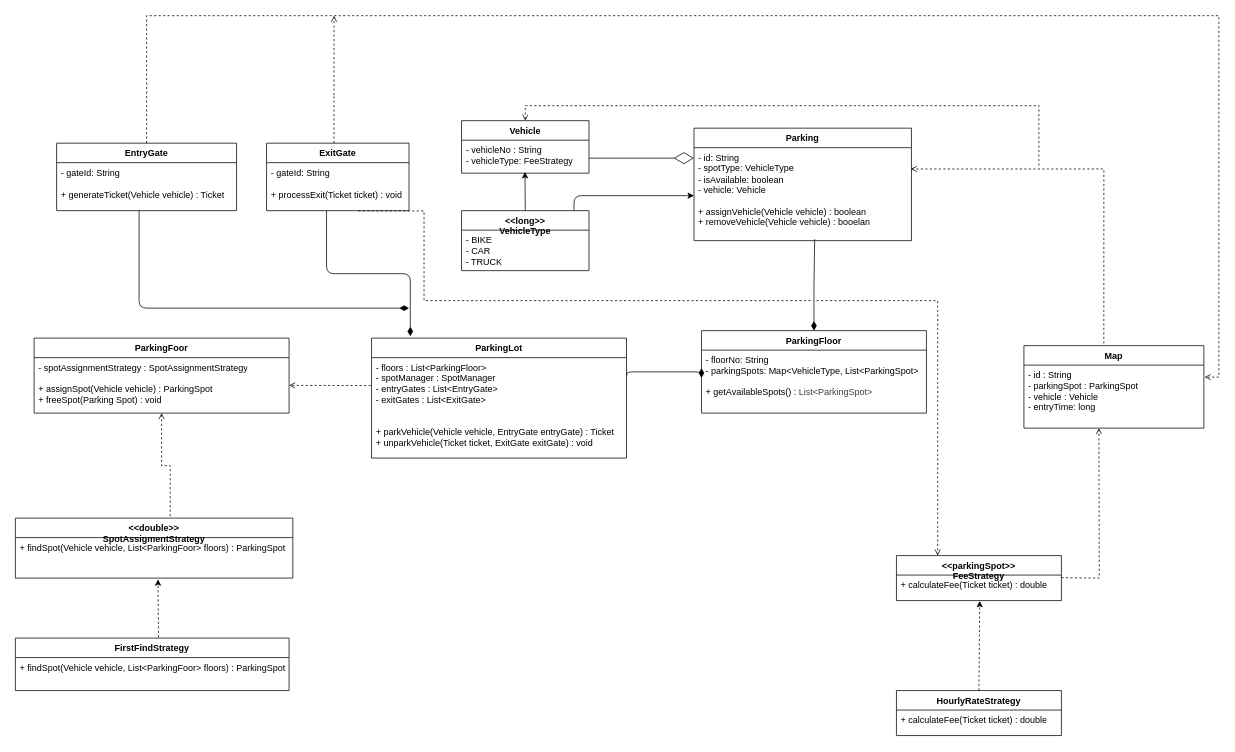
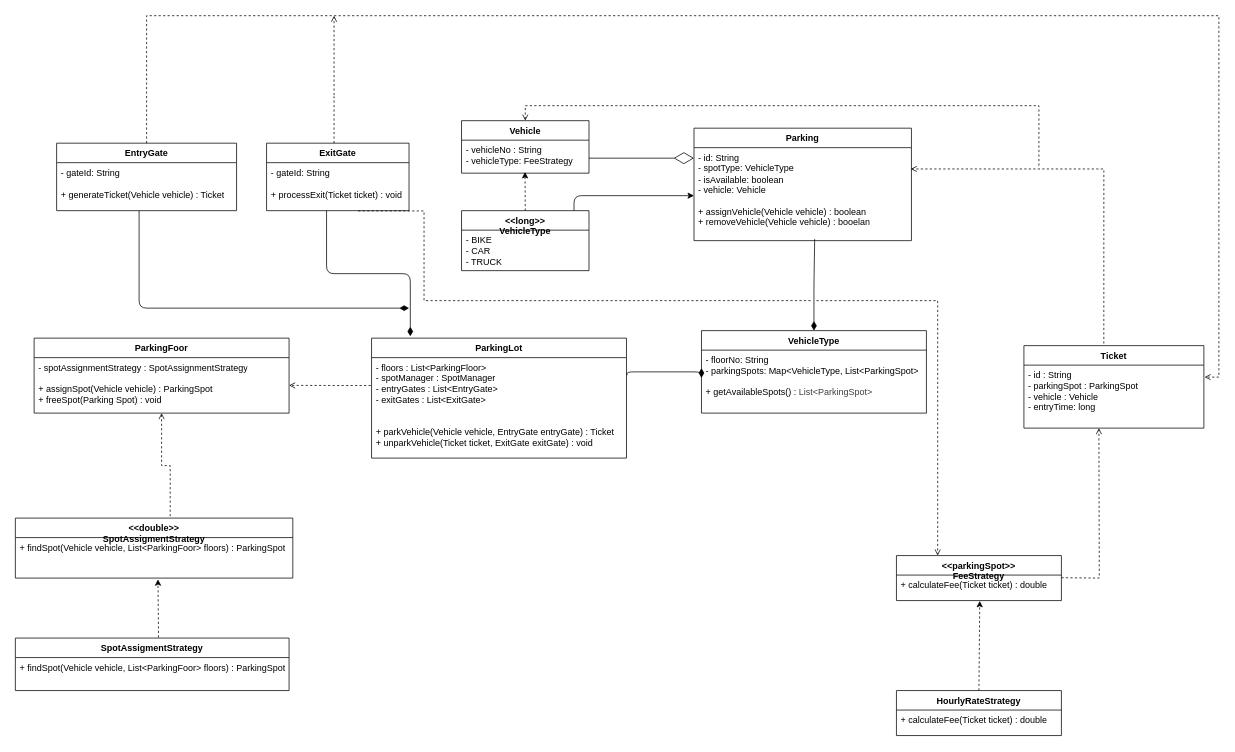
edge "<<long>> VehicleType" -> "- vehicleNo : String - vehicleType: FeeStrategy": style solid -> dashed
node "ParkingFloor": label "ParkingFloor" -> "VehicleType"
node "Map": label "Map" -> "Ticket"
node "FirstFindStrategy": label "FirstFindStrategy" -> "SpotAssigmentStrategy"
